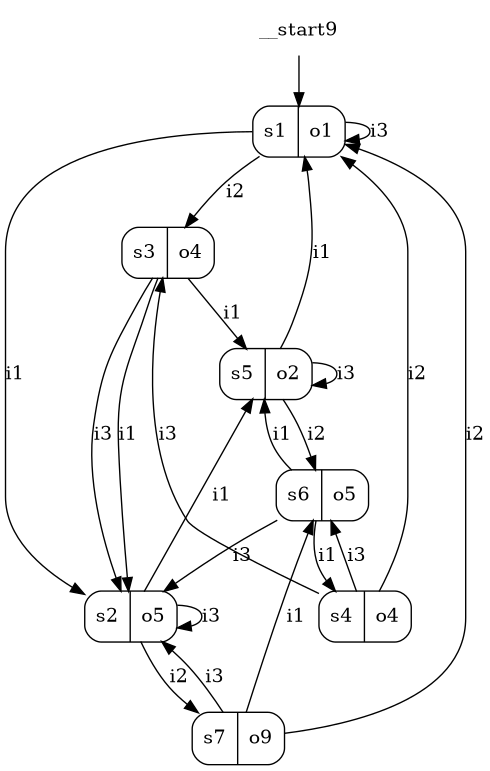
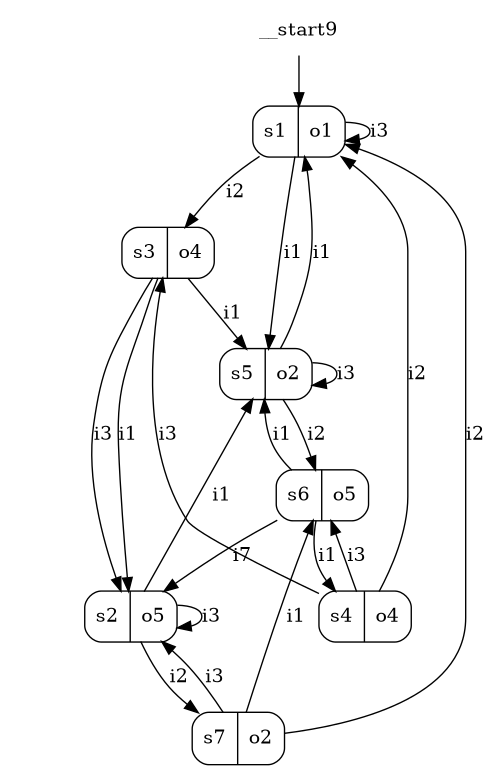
edge "s1" -> "s2": now "s1" -> "s5"
edge "s6" -> "s2": label "i3" -> "i7"
node "s7": text "o9" -> "o2"
